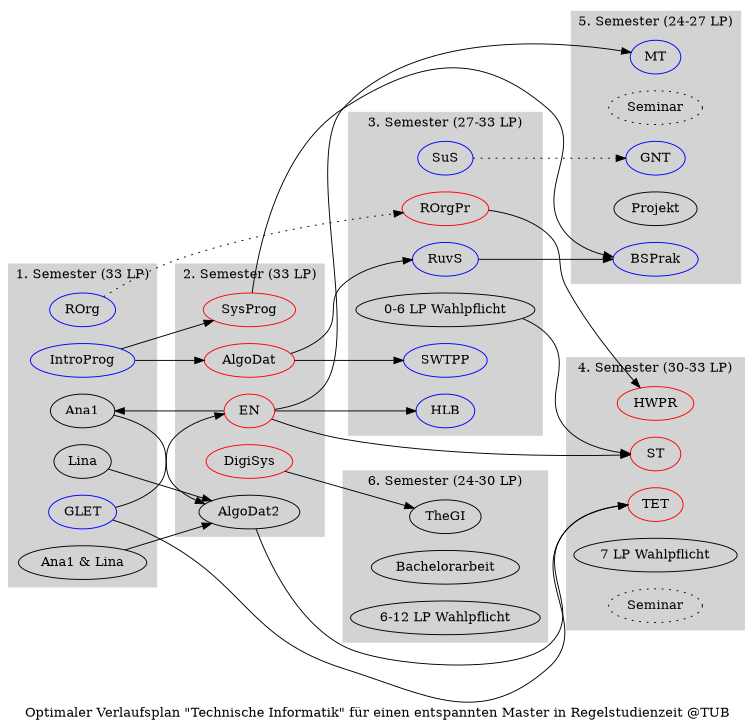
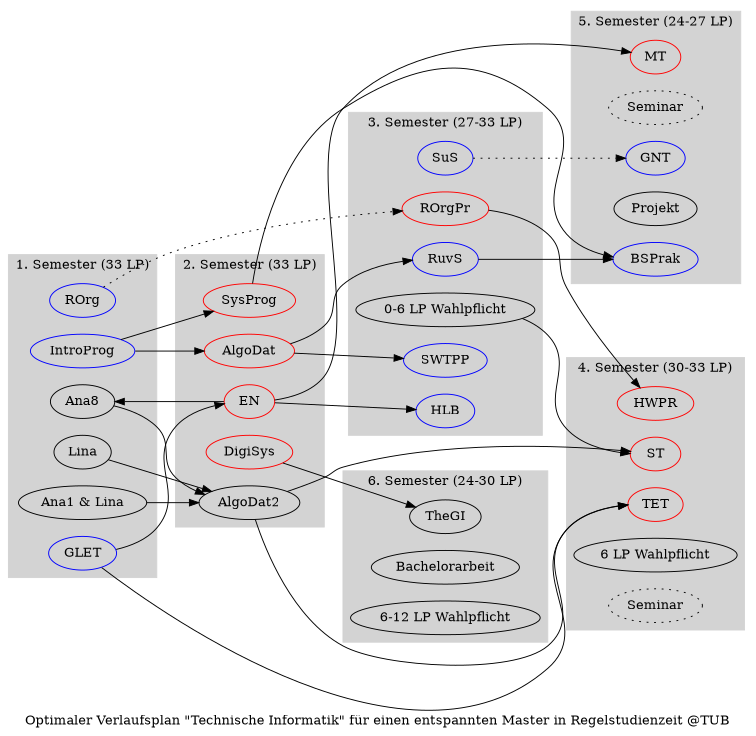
node "MT": color blue -> red
node "Ana1": label "Ana1" -> "Ana8"
edge "EN" -> "ST": now "AlgoDat2" -> "ST"
node "7 LP Wahlpflicht": label "7 LP Wahlpflicht" -> "6 LP Wahlpflicht"
